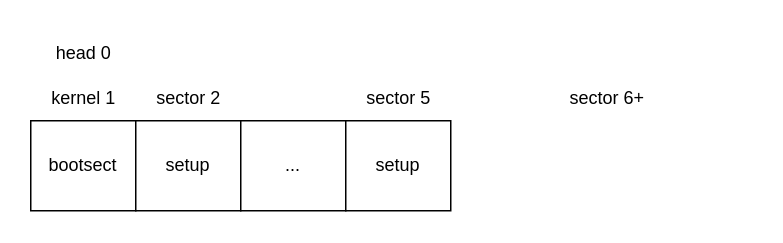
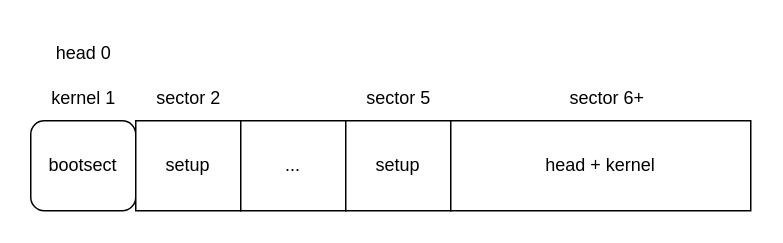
node "bootsect": shape rectangle -> rounded rectangle
node "head + kernel": added
